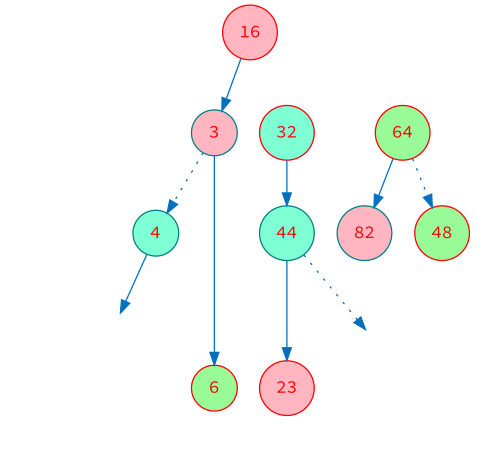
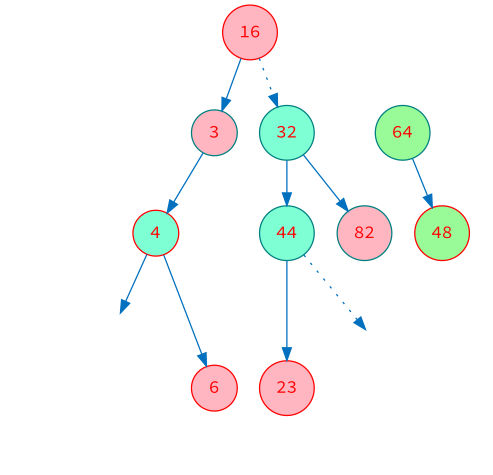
edge "16" -> "32": added
node "32": color red -> teal
node "64": color red -> teal
edge "64" -> "82": now "32" -> "82"
edge "64" -> "48": style dotted -> solid
edge "3" -> "4": style dotted -> solid
node "4": color teal -> red
edge "3" -> "6": now "4" -> "6"
node "6": fillcolor palegreen -> lightpink
